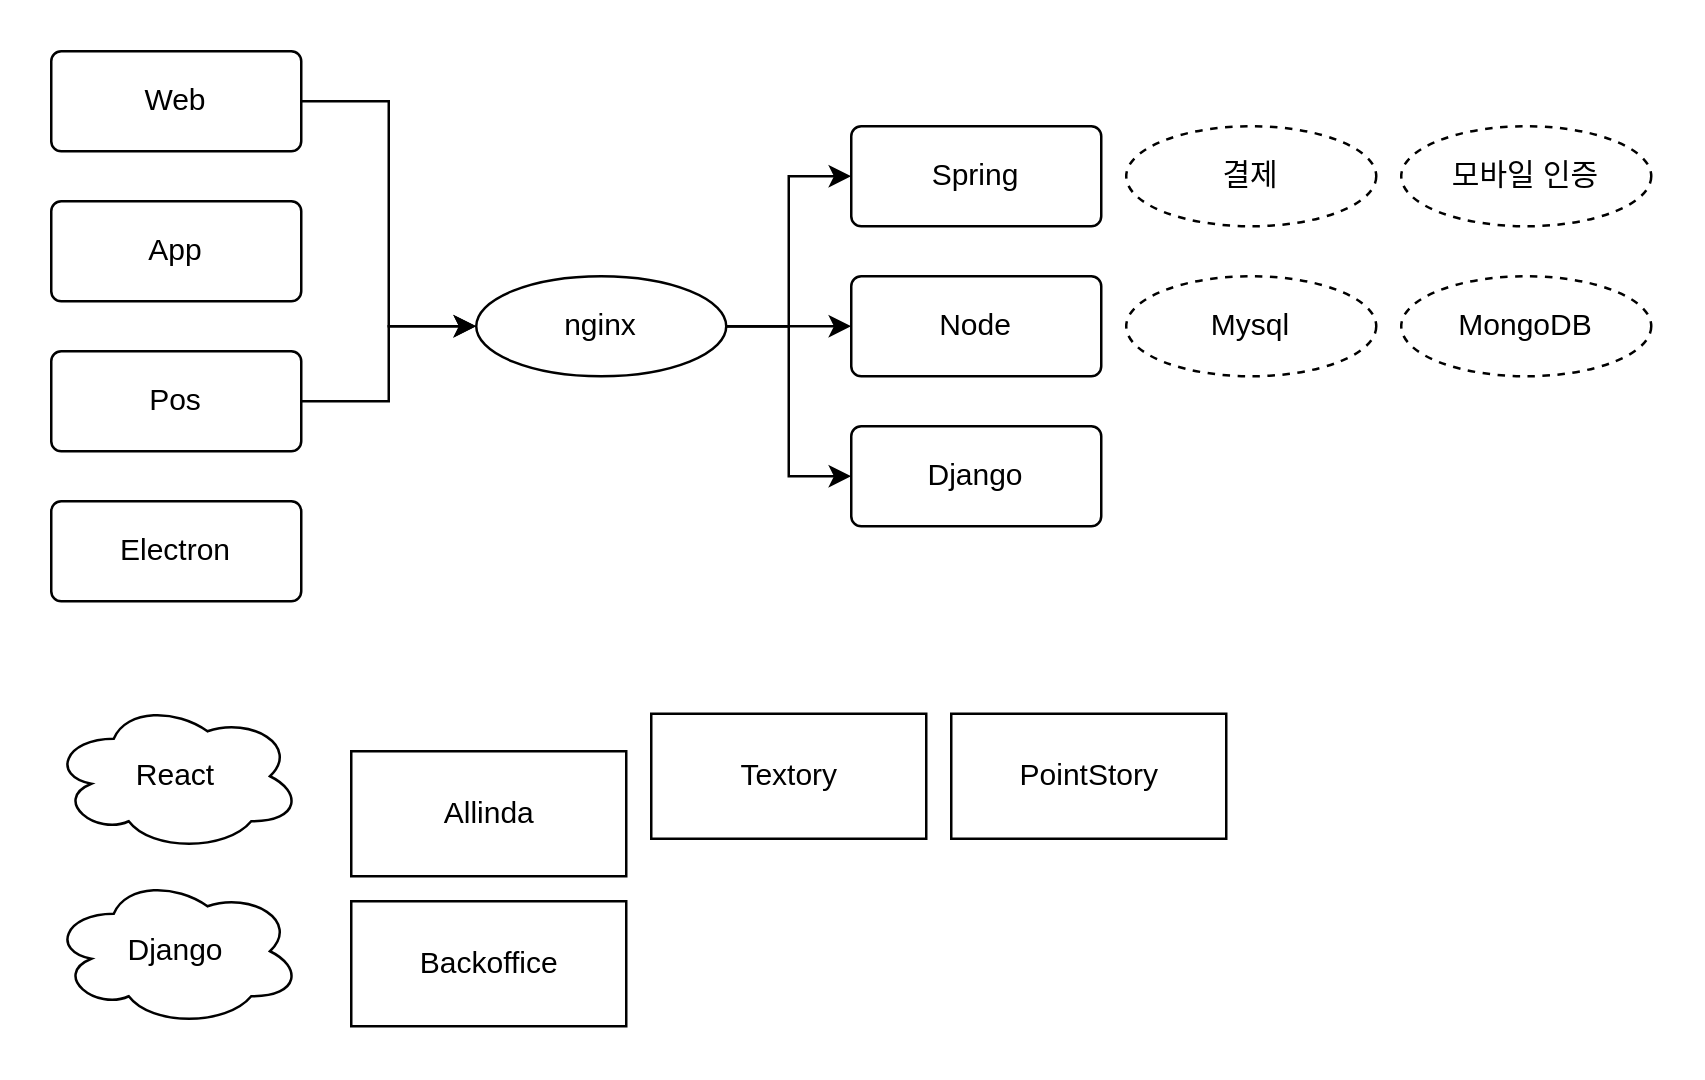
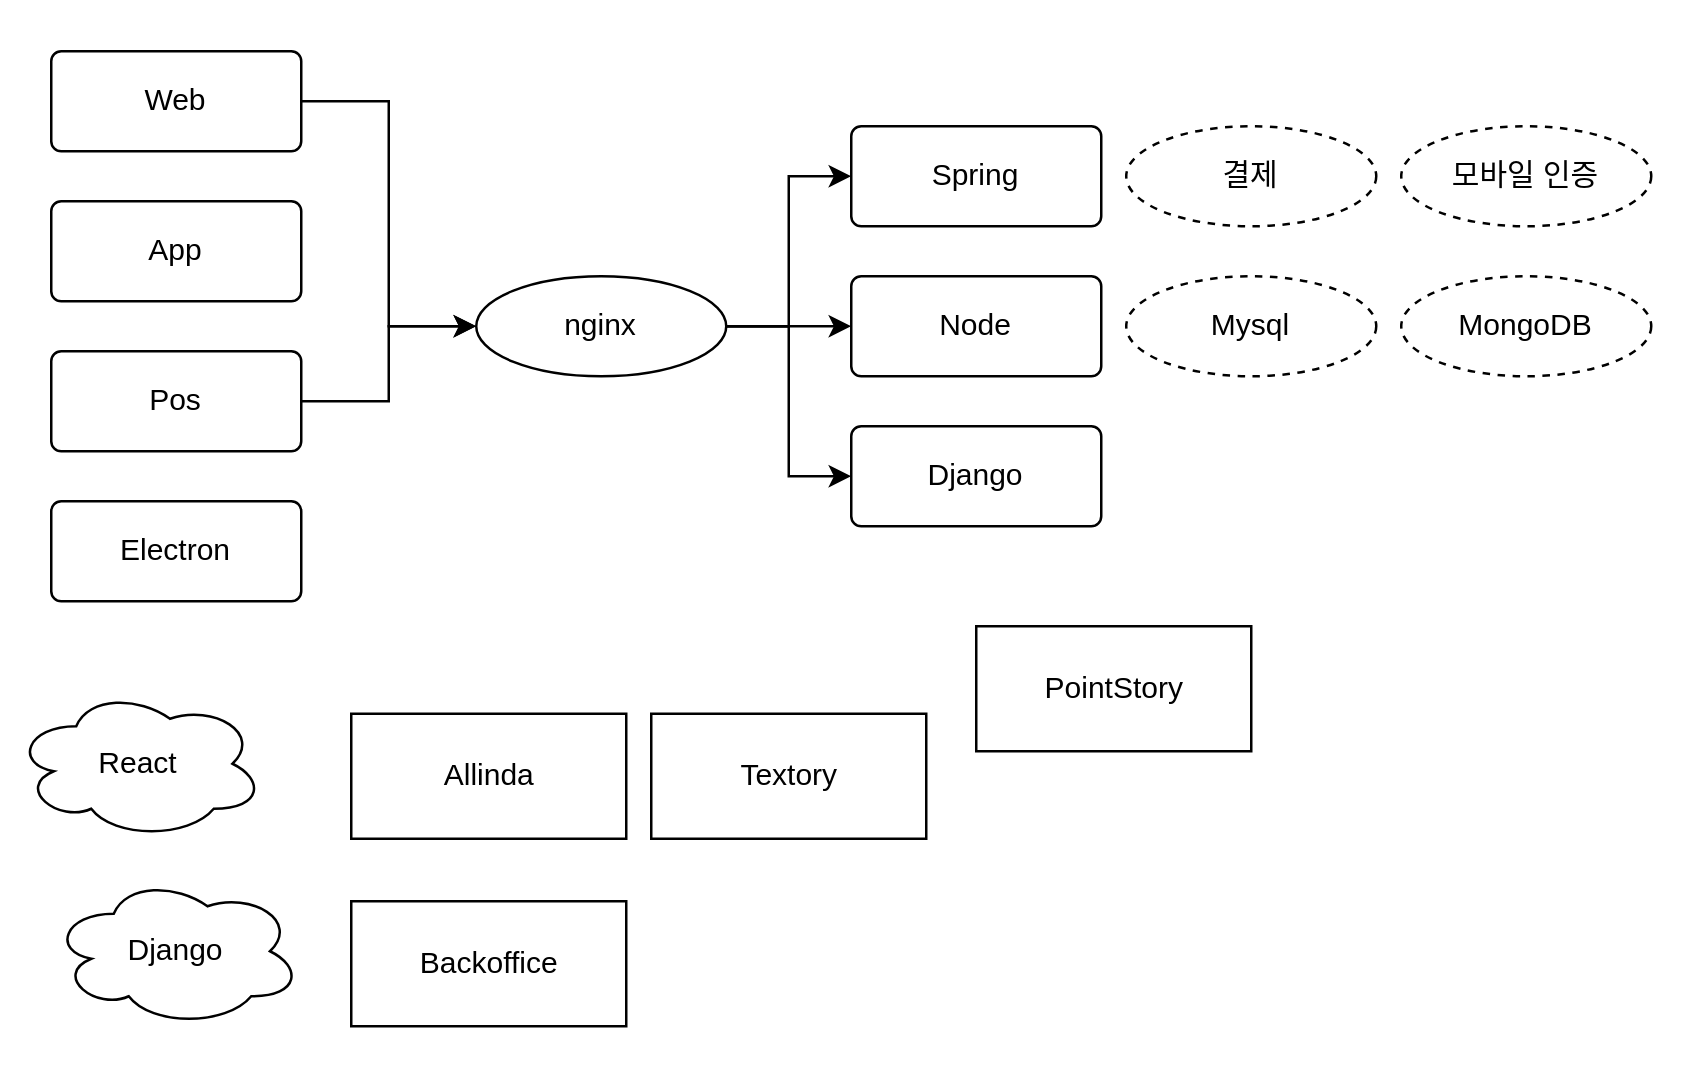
node "React": moved (176, 776) -> (139, 764)
node "PointStory": moved (1089, 776) -> (1114, 689)
node "Allinda": moved (489, 814) -> (489, 776)
